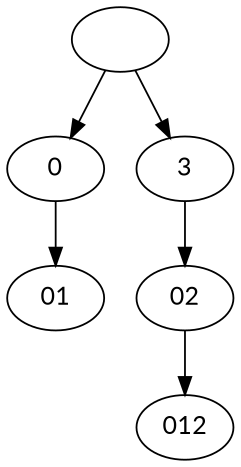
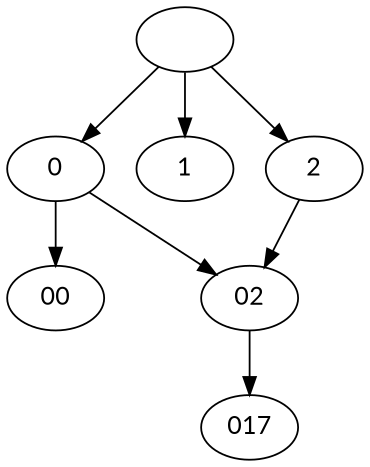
node "3": label "3" -> "2"
node "1": added
edge "0" -> "02": added
node "01": label "01" -> "00"
node "012": label "012" -> "017"
